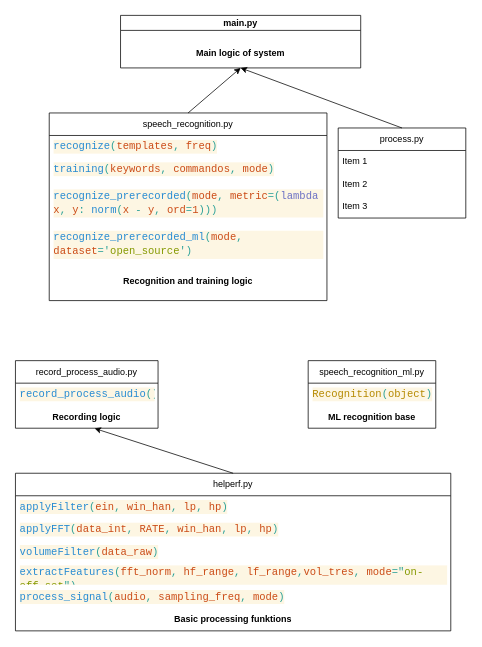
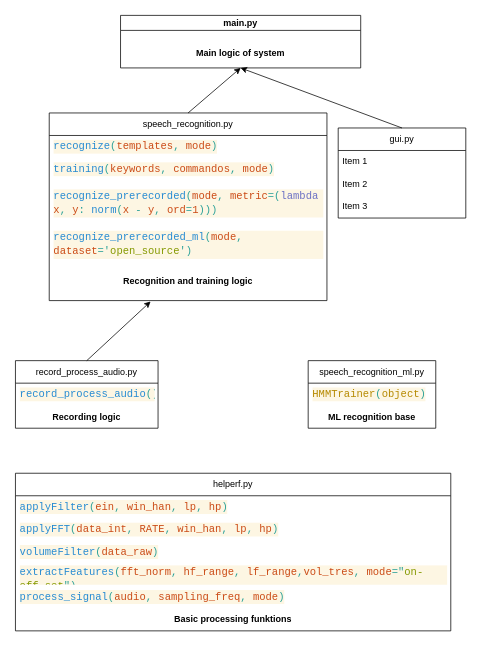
node "process.py": label "process.py" -> "gui.py"
node "recognize(templates, freq)": label "recognize(templates, freq)" -> "recognize(templates, mode)"
edge "record_process_audio.py" -> "Recognition and training logic": added
node "Recognition(object)": label "Recognition(object)" -> "HMMTrainer(object)"
edge "helperf.py" -> "Recording logic": removed
